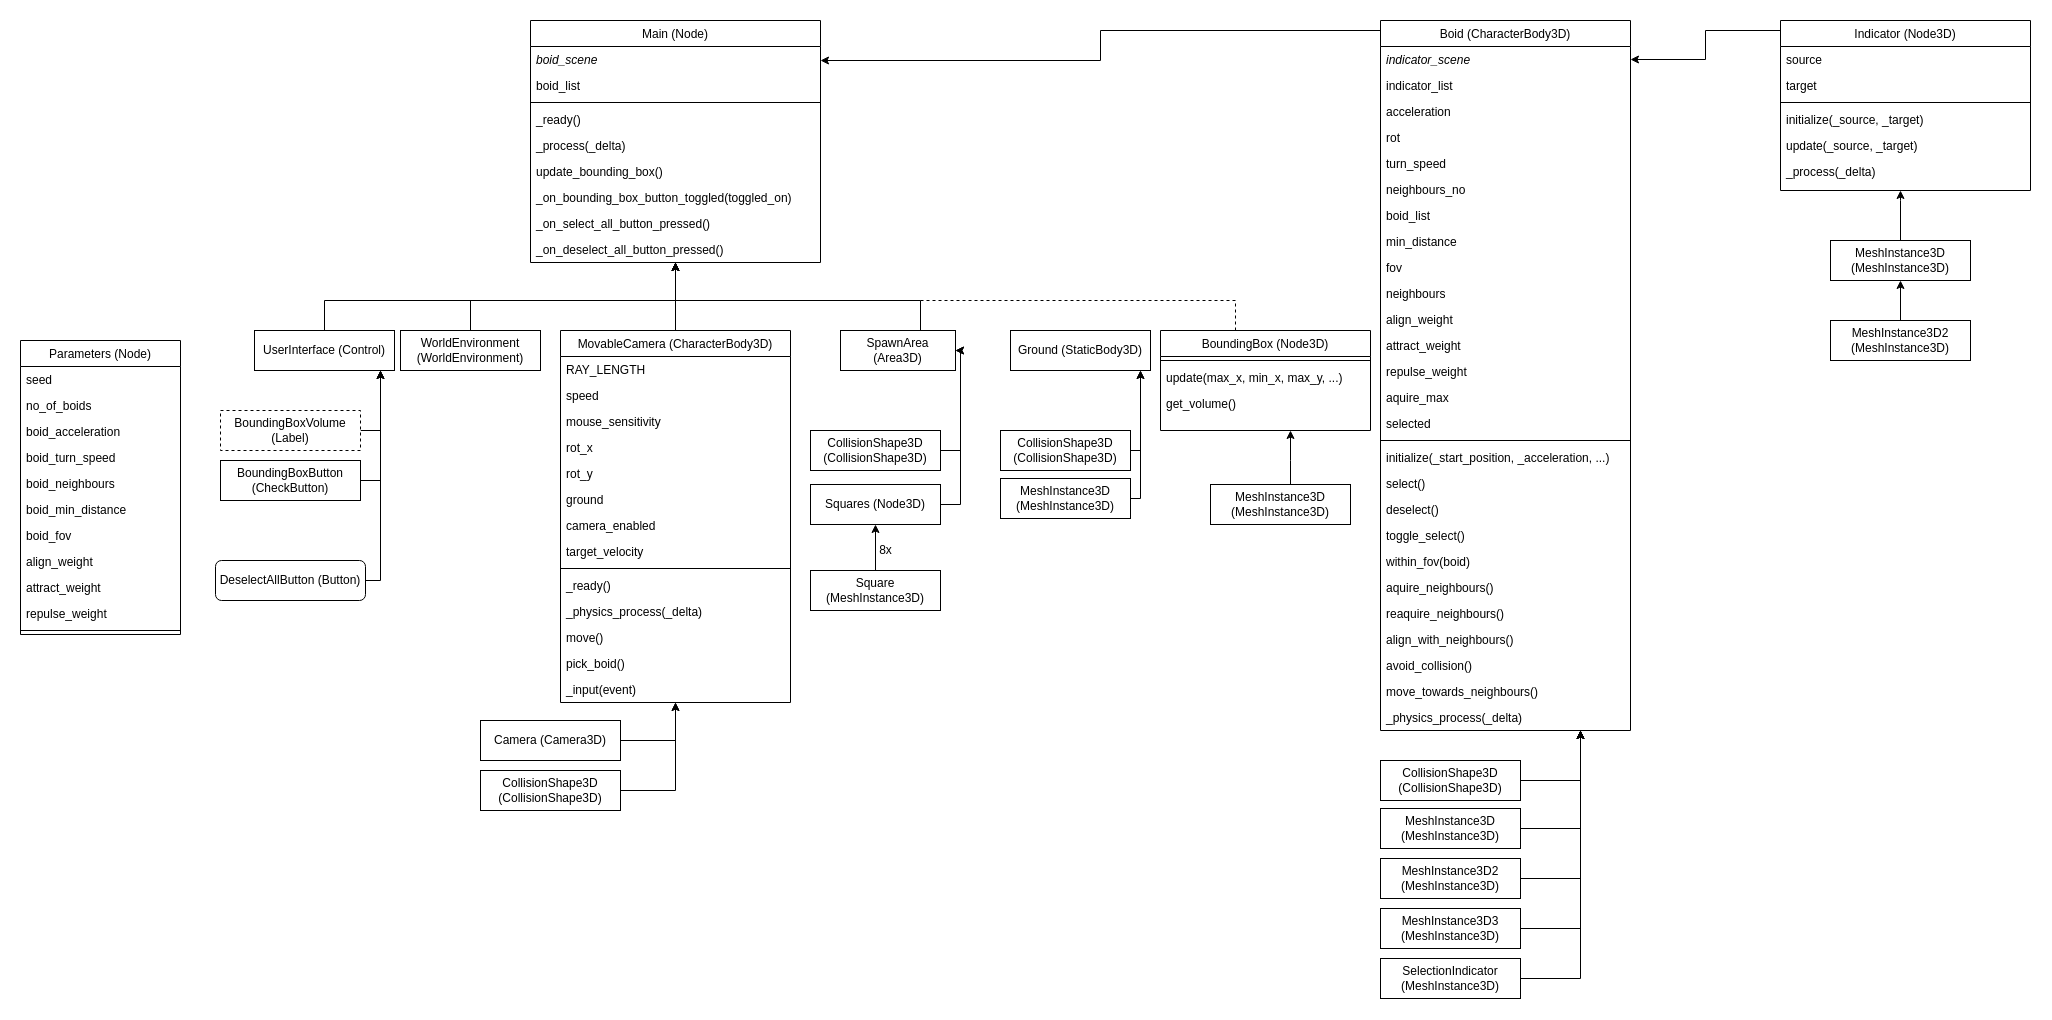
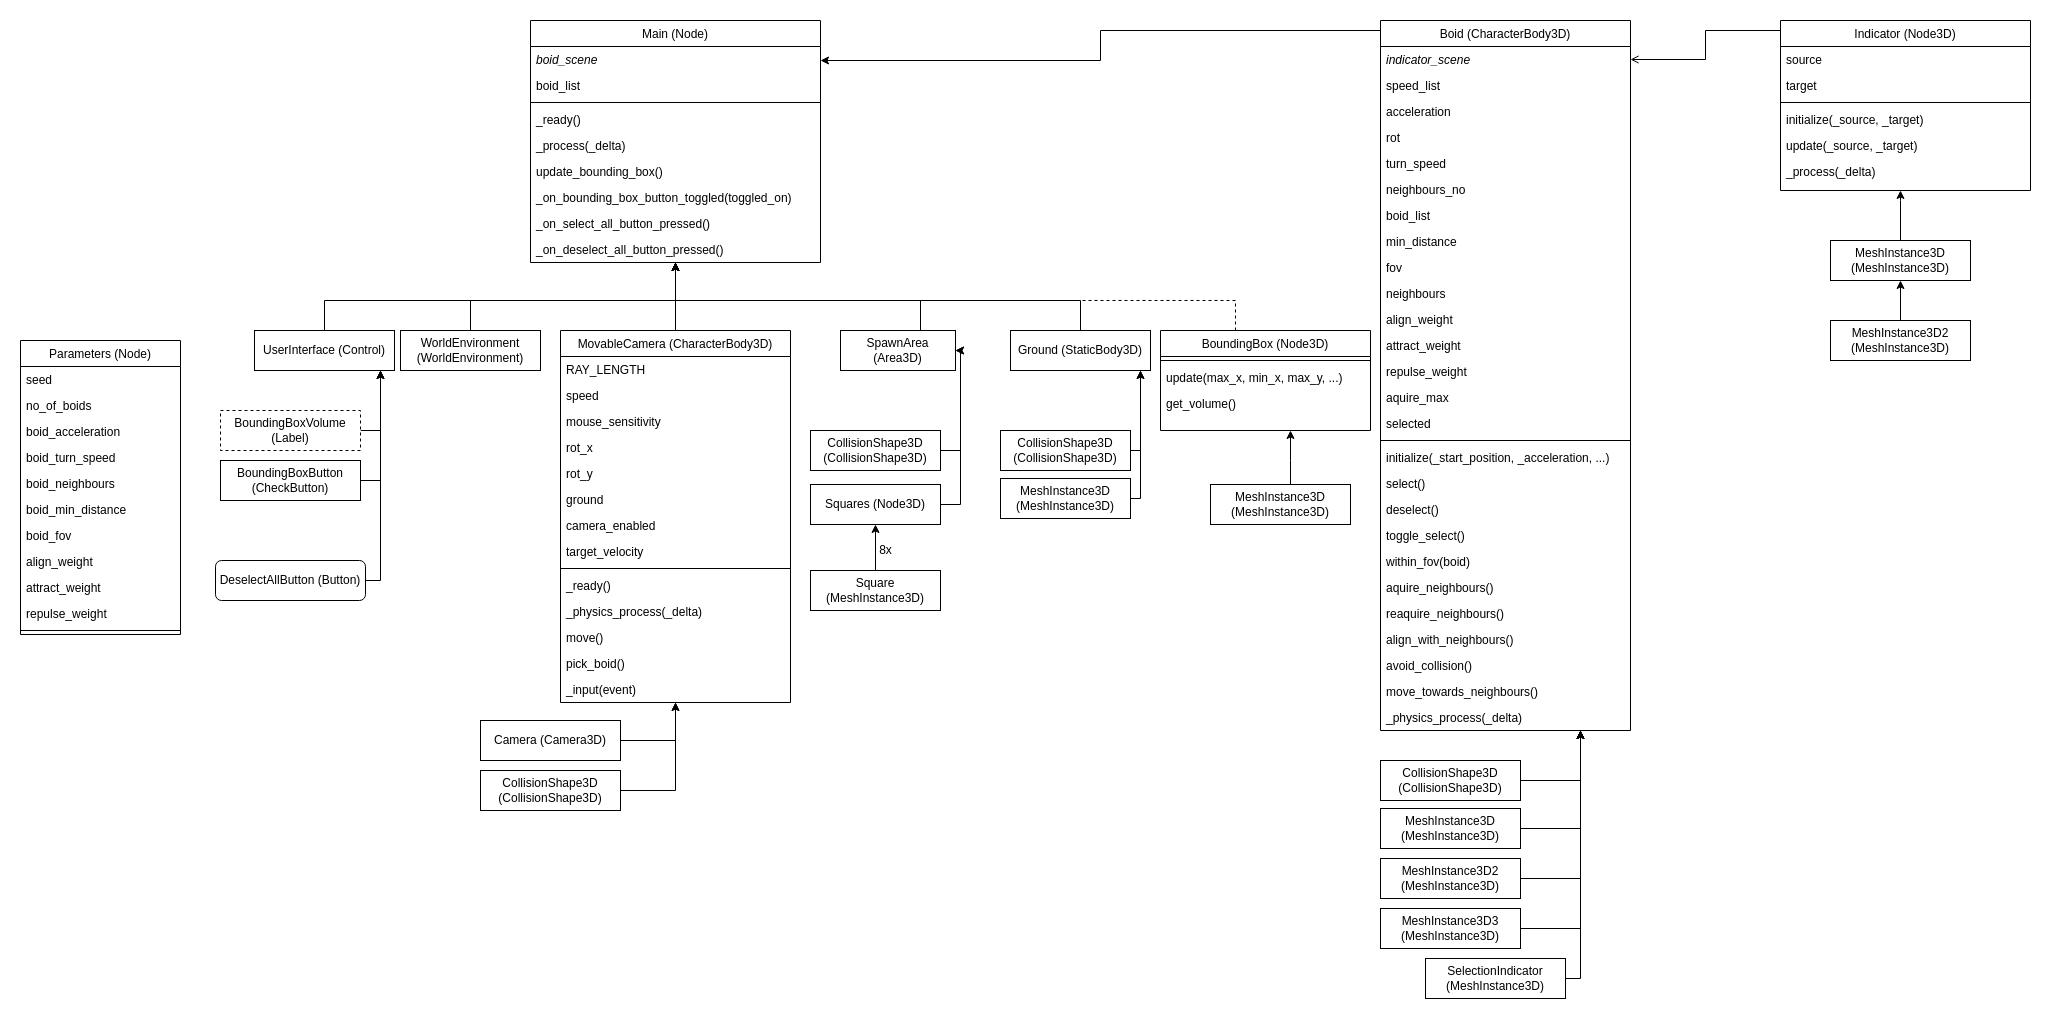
edge "Indicator (Node3D)" -> "indicator_scene": arrowhead classic -> open
node "indicator_list": label "indicator_list" -> "speed_list"
edge "Ground (StaticBody3D)" -> "Main (Node)": added
node "SelectionIndicator (MeshInstance3D)": moved (1451, 979) -> (1496, 979)
